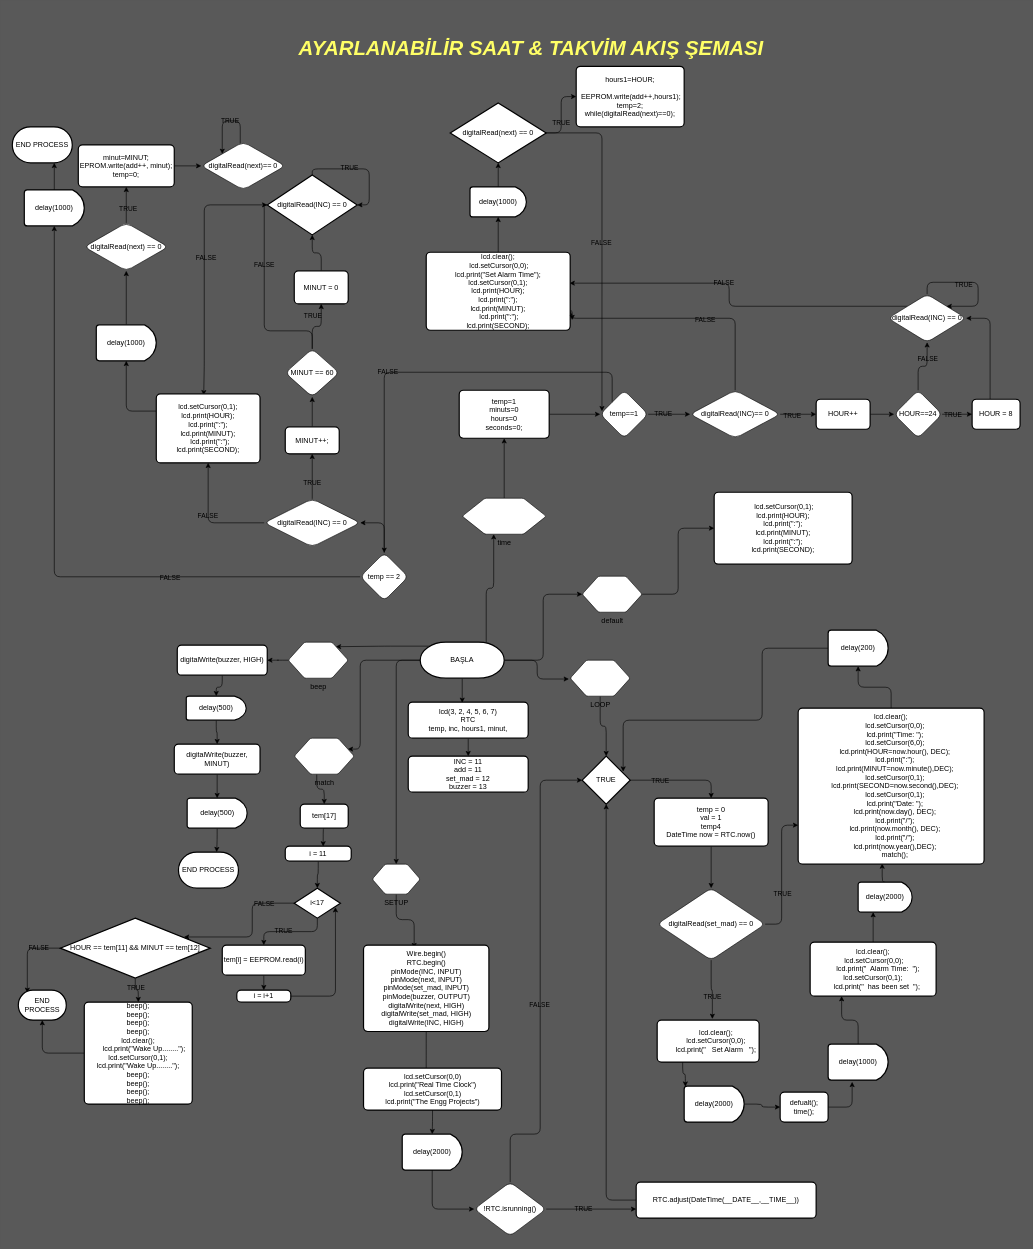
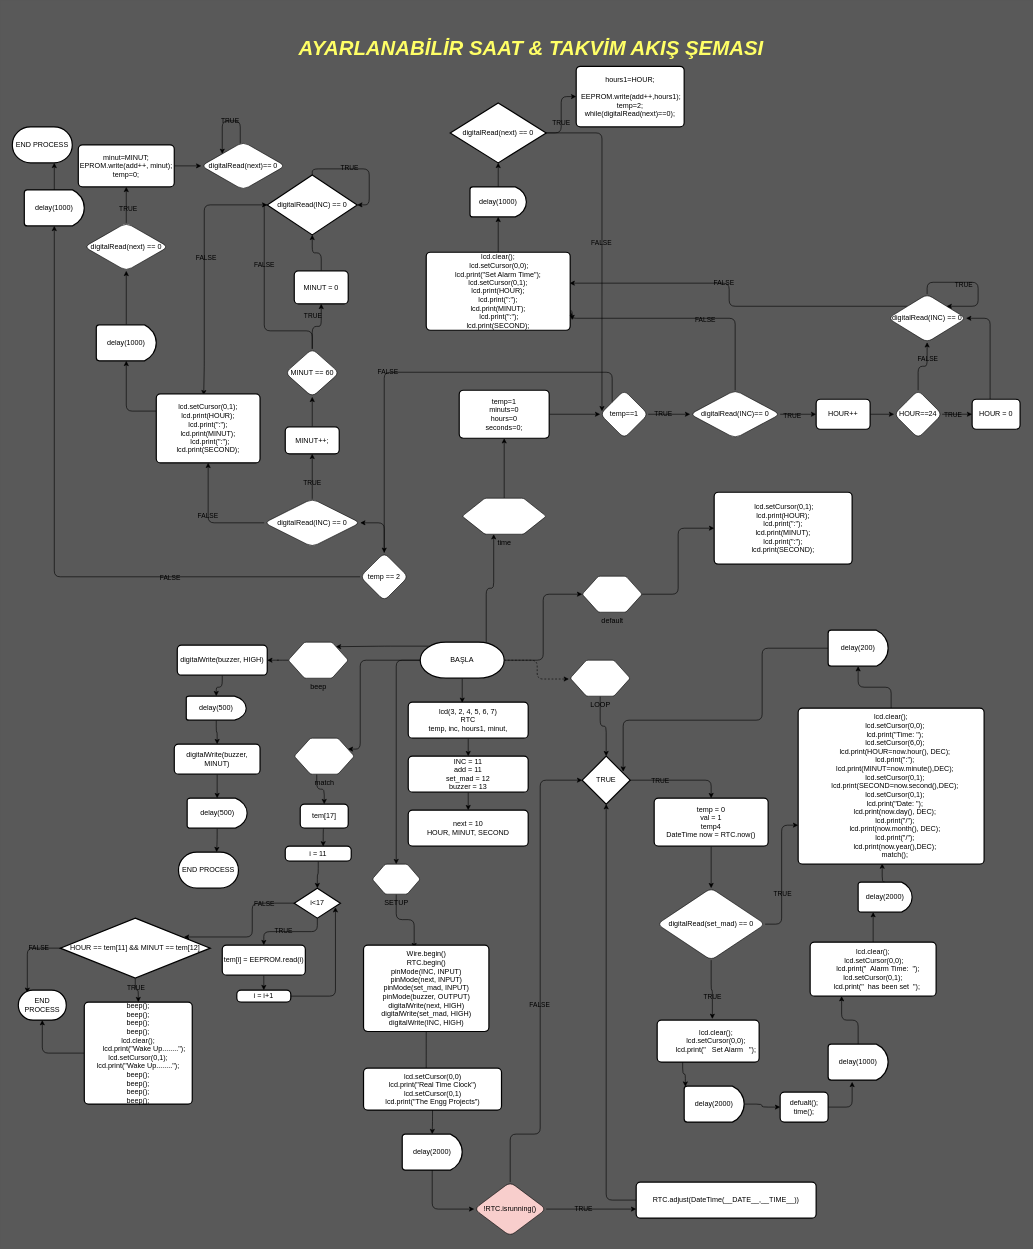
node "HOUR = 8": label "HOUR = 8" -> "HOUR = 0"
edge "BAŞLA" -> "LOOP": style solid -> dashed
edge "INC = 11 add = 11 set_mad = 12 buzzer = 13" -> "next = 10 HOUR, MINUT, SECOND": added
node "next = 10 HOUR, MINUT, SECOND": added
node "!RTC.isrunning()": fillcolor #ffffff -> #f8cecc
